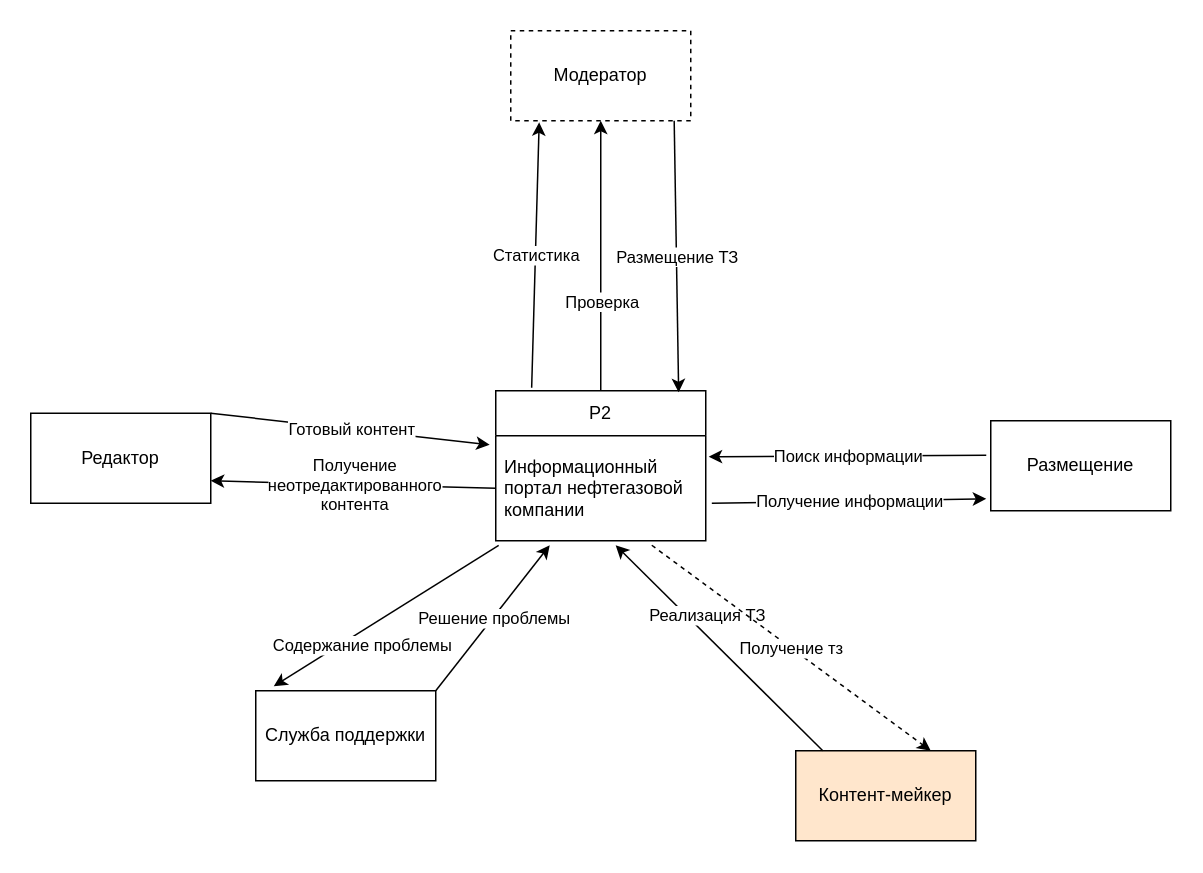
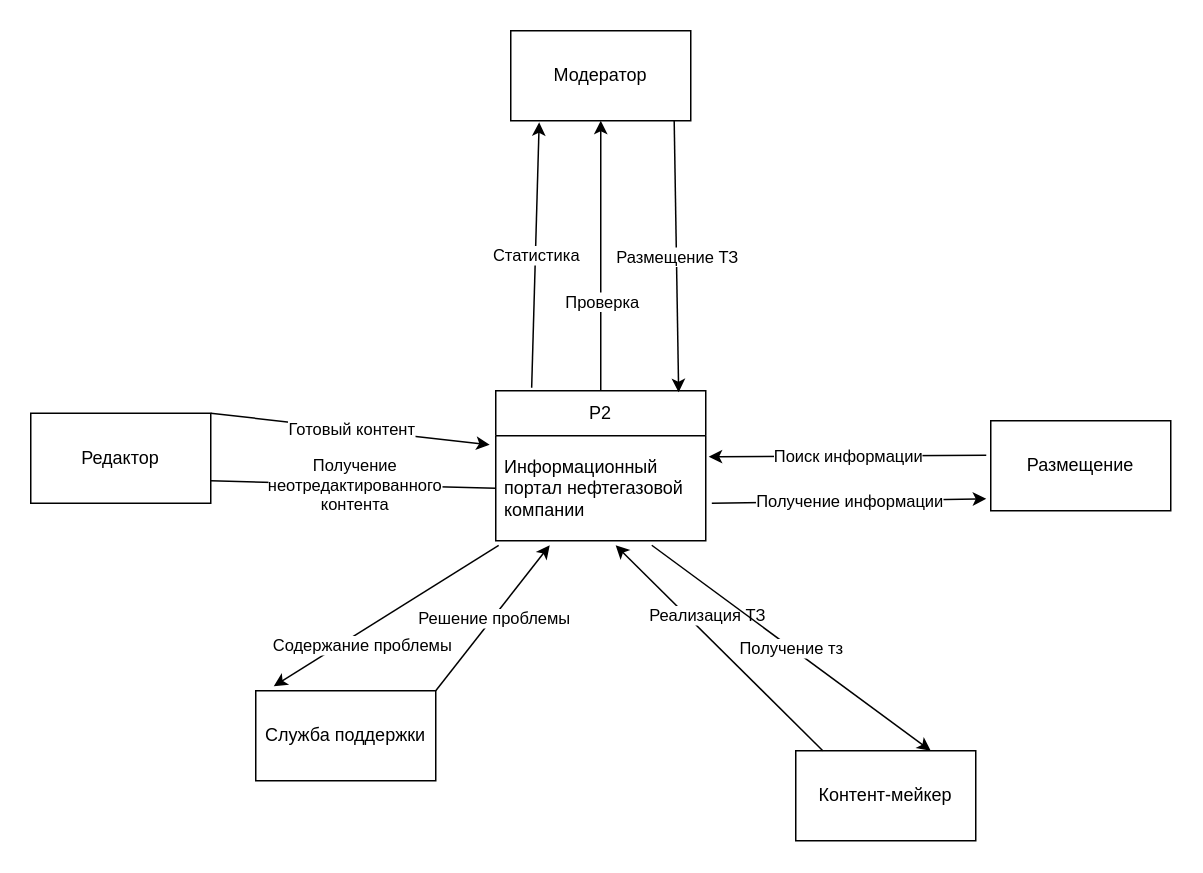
node "Модератор": style dashed -> solid
edge "Информационный портал нефтегазовой компании" -> "Редактор": arrowhead classic -> none
edge "Информационный портал нефтегазовой компании" -> "Контент-мейкер": style dashed -> solid
node "Контент-мейкер": fillcolor #ffe6cc -> #ffffff
